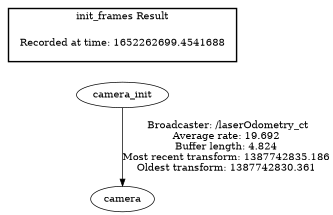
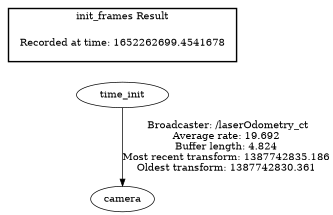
node "Recorded at time: 1652262699.4541688": label "Recorded at time: 1652262699.4541688" -> "Recorded at time: 1652262699.4541678"
node "camera_init": label "camera_init" -> "time_init"
